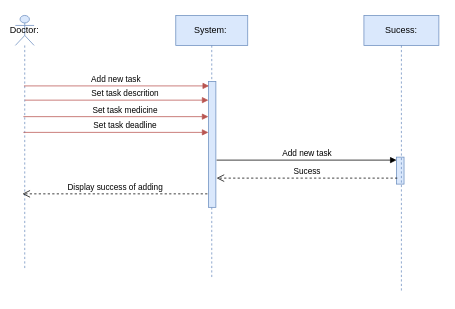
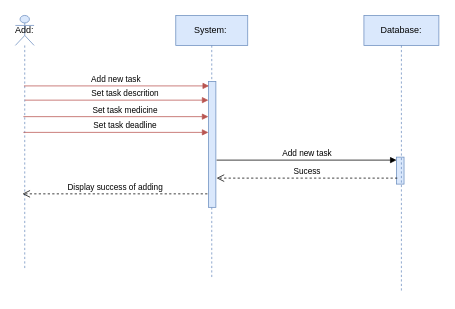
node "Doctor:": label "Doctor:" -> "Add:"
node "Sucess:": label "Sucess:" -> "Database:"
